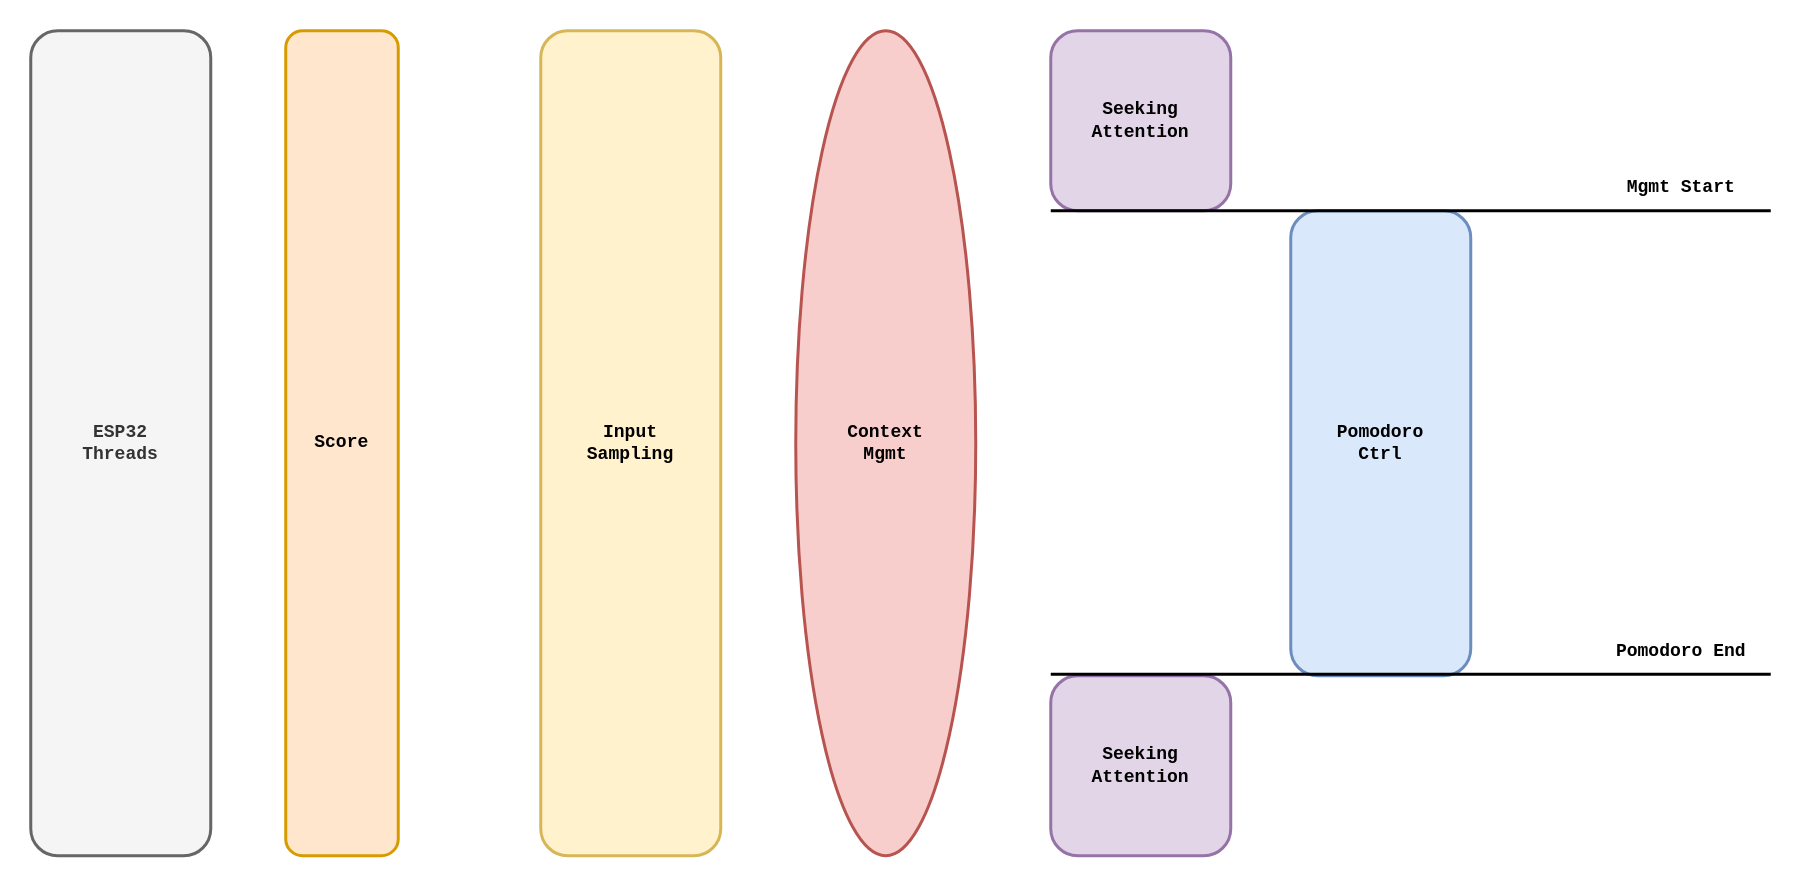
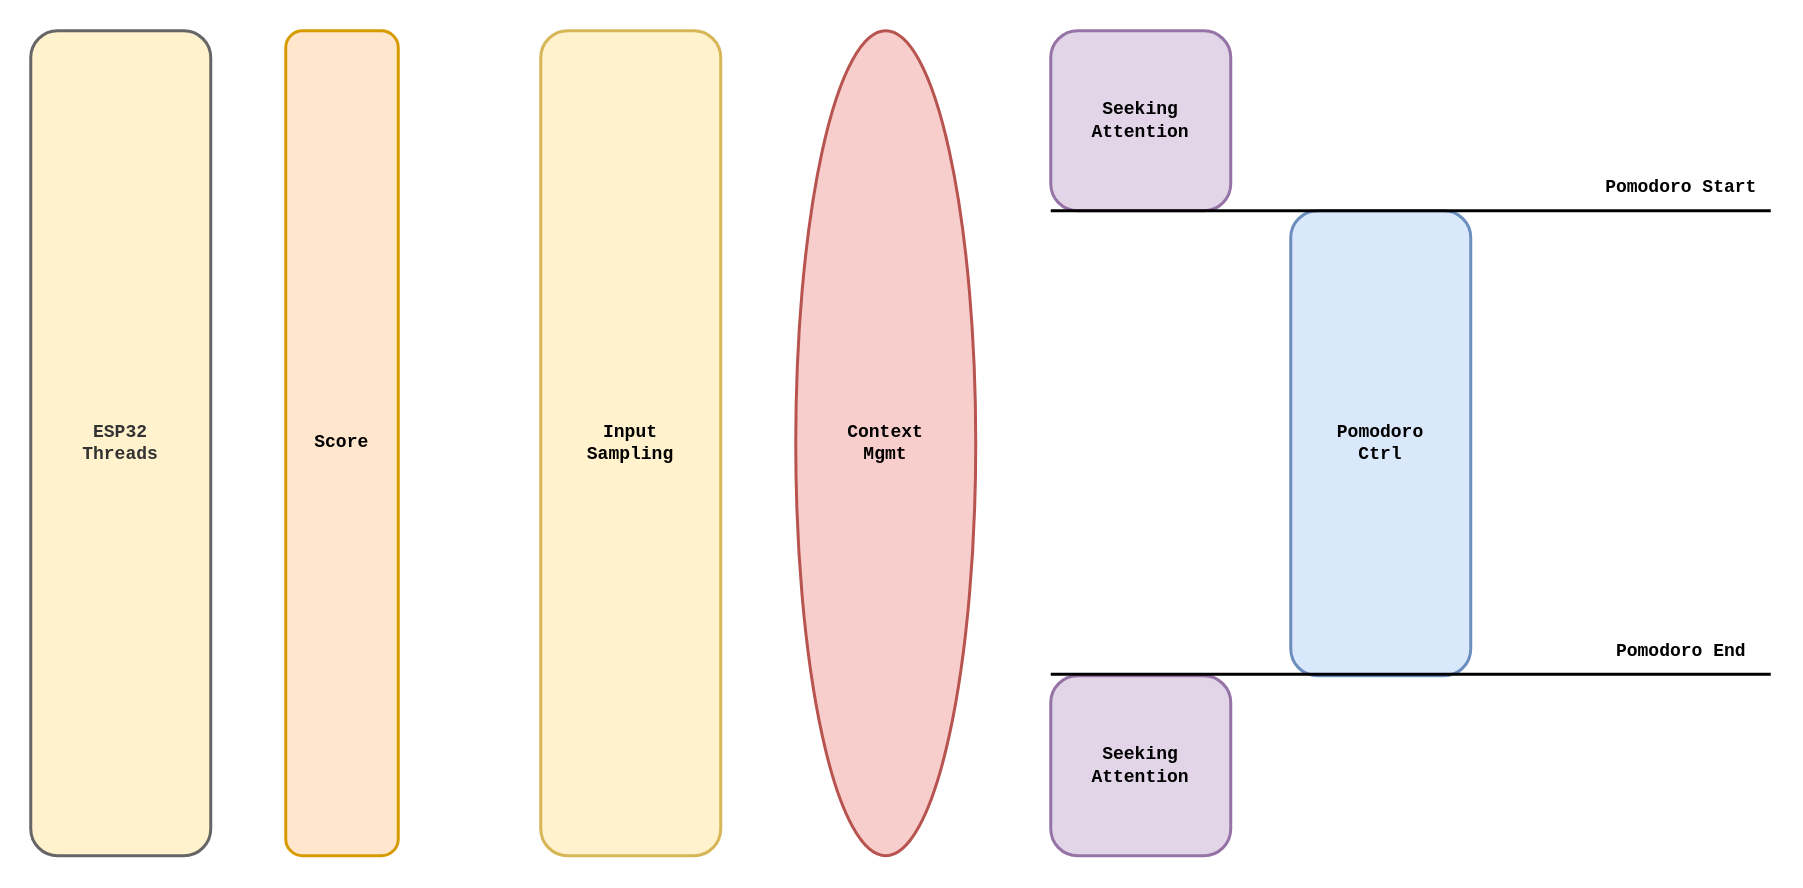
node "Mgmt Start": label "Mgmt Start" -> "Pomodoro Start"
node "ESP32 Threads": fillcolor #f5f5f5 -> #fff2cc
